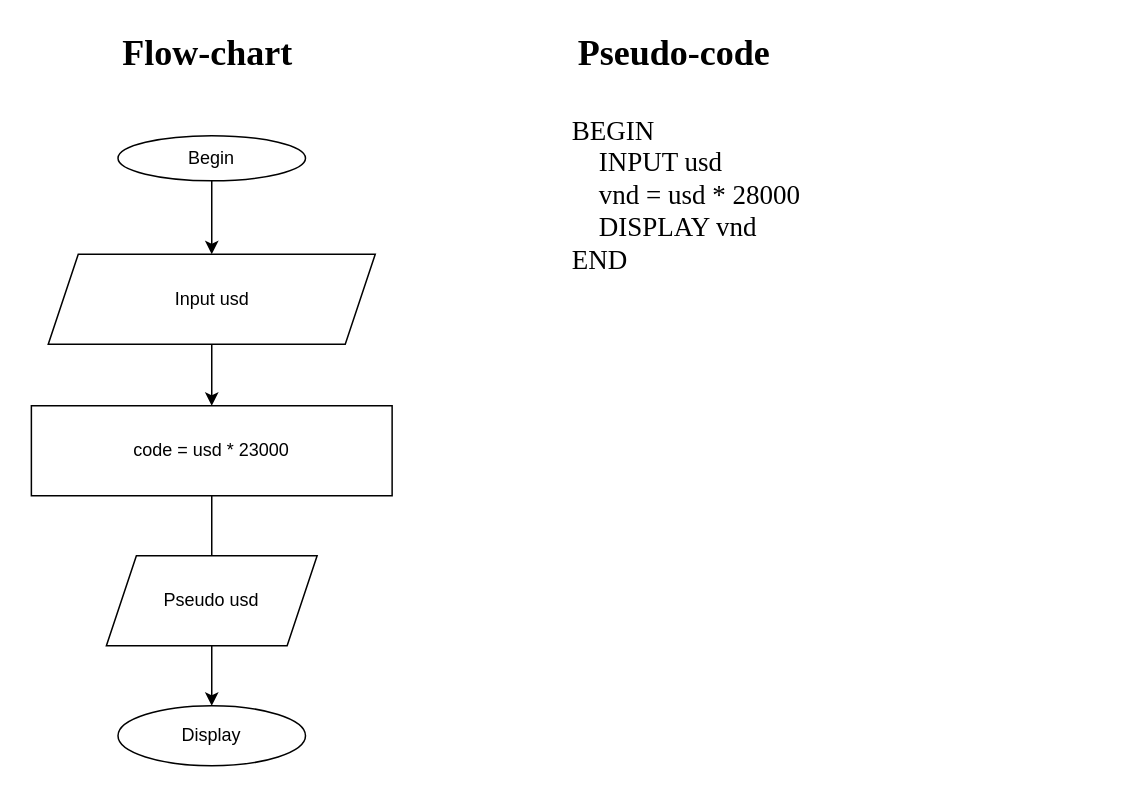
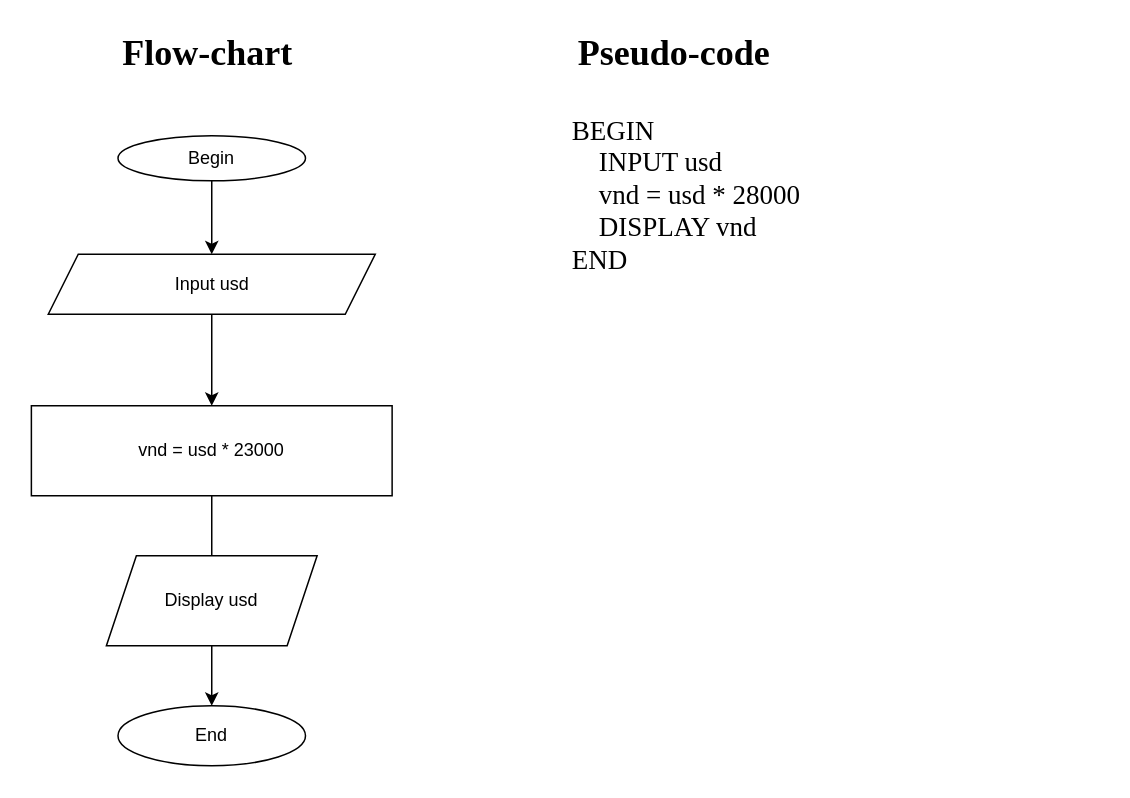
node "Input usd": size 327x90 -> 327x60
node "code = usd * 23000": label "code = usd * 23000" -> "vnd = usd * 23000"
node "Pseudo usd": label "Pseudo usd" -> "Display usd"
node "Display": label "Display" -> "End"
